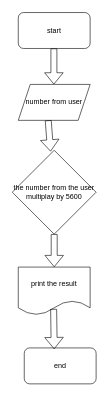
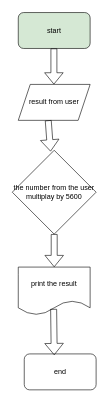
node "start": fillcolor #ffffff -> #d5e8d4
node "number from user": label "number from user" -> "result from user"
node "end": moved (60, 366) -> (60, 372)
